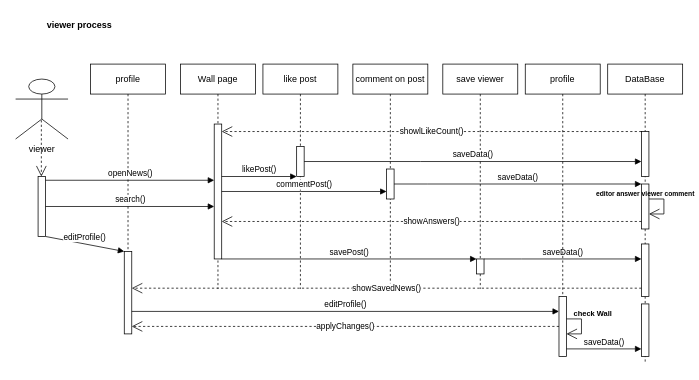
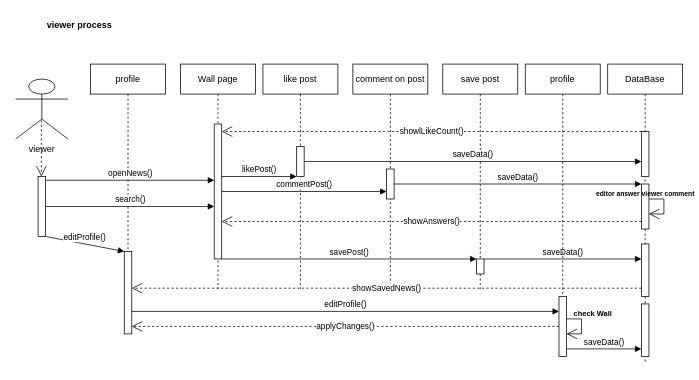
node "save viewer": label "save viewer" -> "save post"
